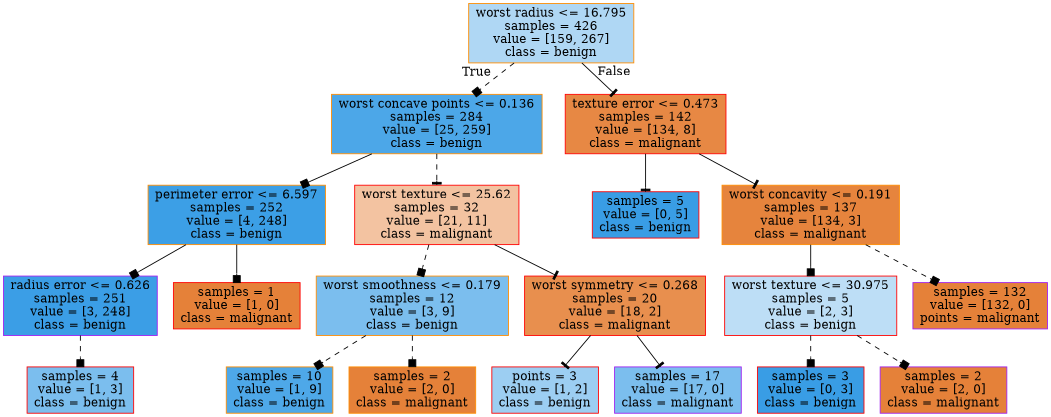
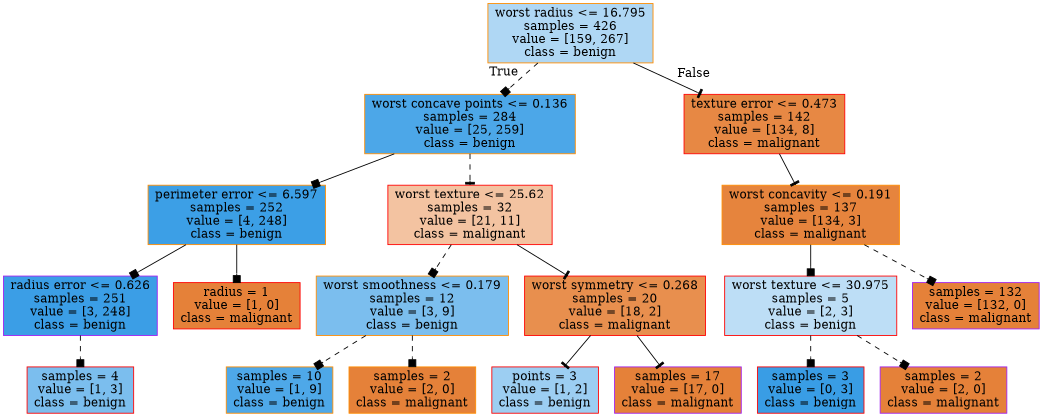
node "samples = 5 value = [0, 5] class = benign": removed
node "samples = 1 value = [1, 0] class = malignant": label "samples = 1 value = [1, 0] class = malignant" -> "radius = 1 value = [1, 0] class = malignant"
node "samples = 132 value = [132, 0] points = malignant": label "samples = 132 value = [132, 0] points = malignant" -> "samples = 132 value = [132, 0] class = malignant"
node "samples = 17 value = [17, 0] class = malignant": fillcolor #399de5aa -> #e58139ff
